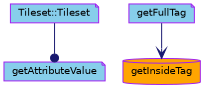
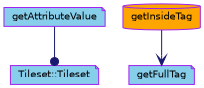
edge "getFullTag" -> "getInsideTag": reversed
edge "Tileset::Tileset" -> "getAttributeValue": reversed
